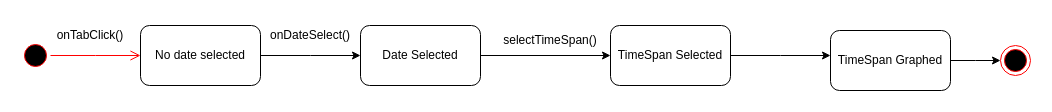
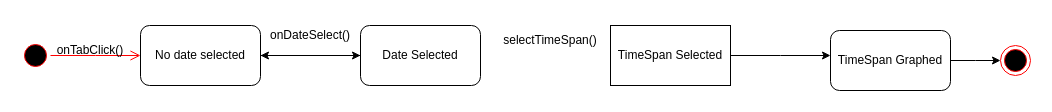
node "onTabClick()": moved (91, 36) -> (91, 51)
edge "Date Selected" -> "TimeSpan Selected": now "Date Selected" -> "No date selected"
node "TimeSpan Selected": shape rounded rectangle -> rectangle
